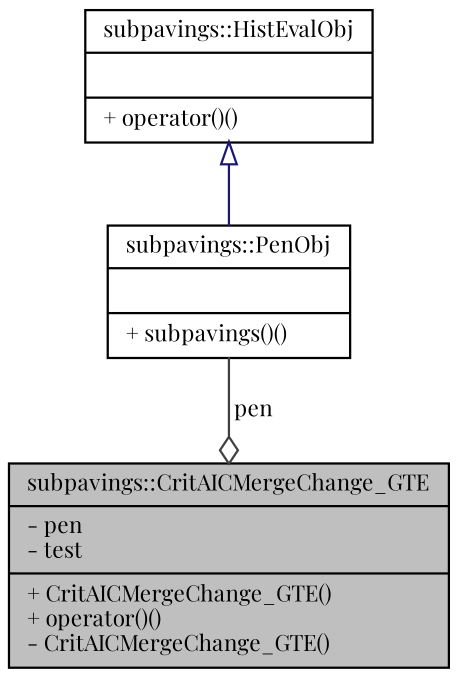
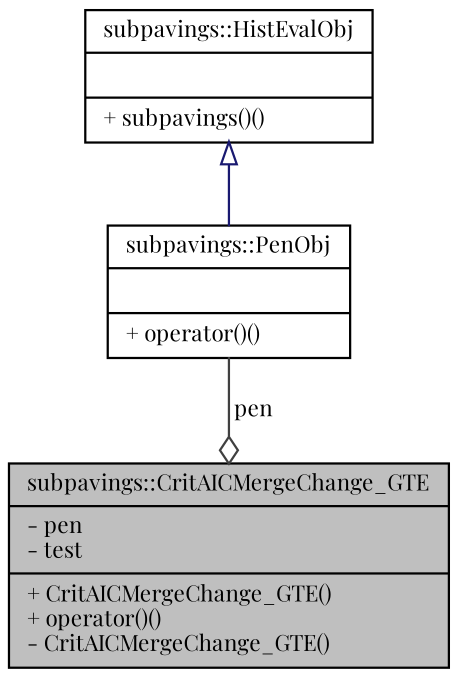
node "subpavings::HistEvalObj": text "+ operator()()" -> "+ subpavings()()"
node "subpavings::PenObj": text "+ subpavings()()" -> "+ operator()()"
